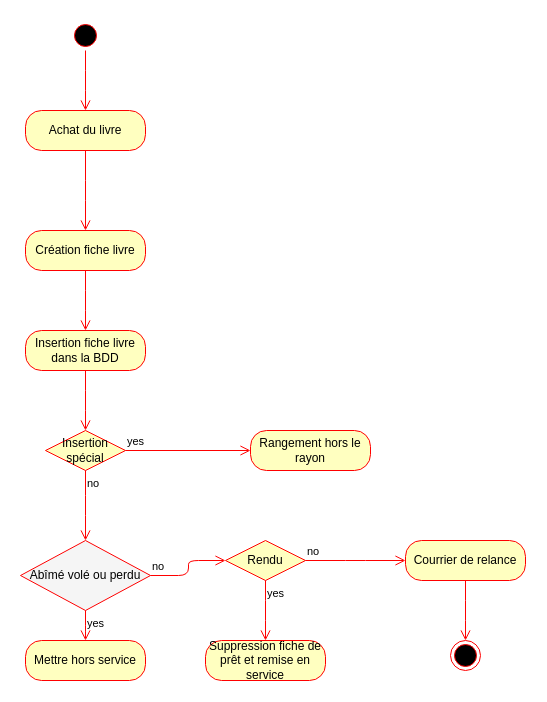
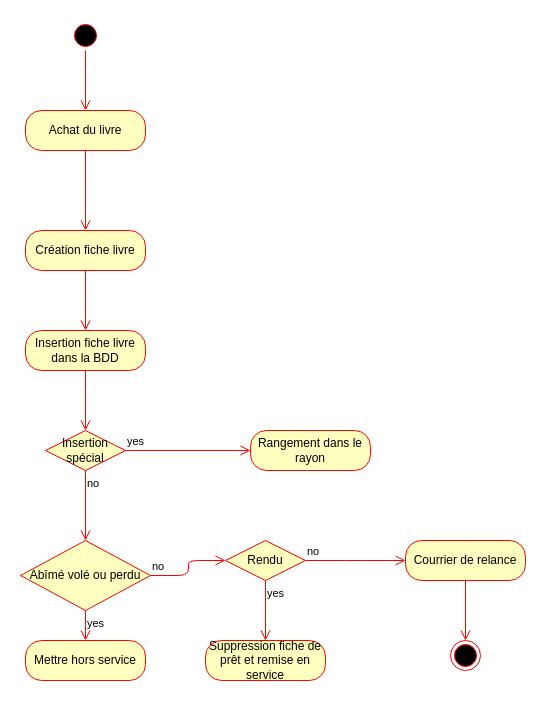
node "Rangement hors le rayon": label "Rangement hors le rayon" -> "Rangement dans le rayon"
node "Abîmé volé ou perdu": fillcolor #f5f5f5 -> #ffffc0
